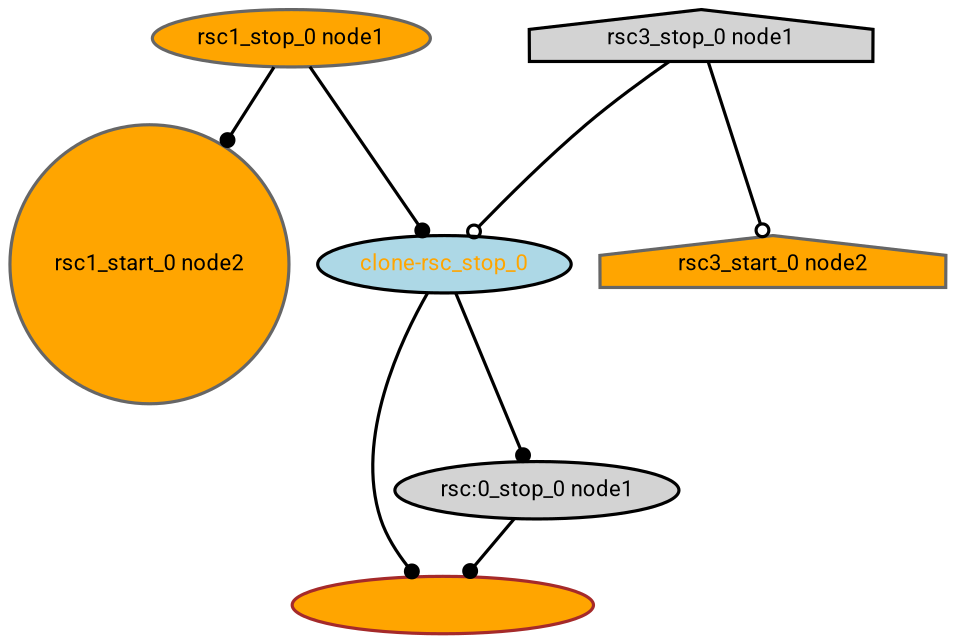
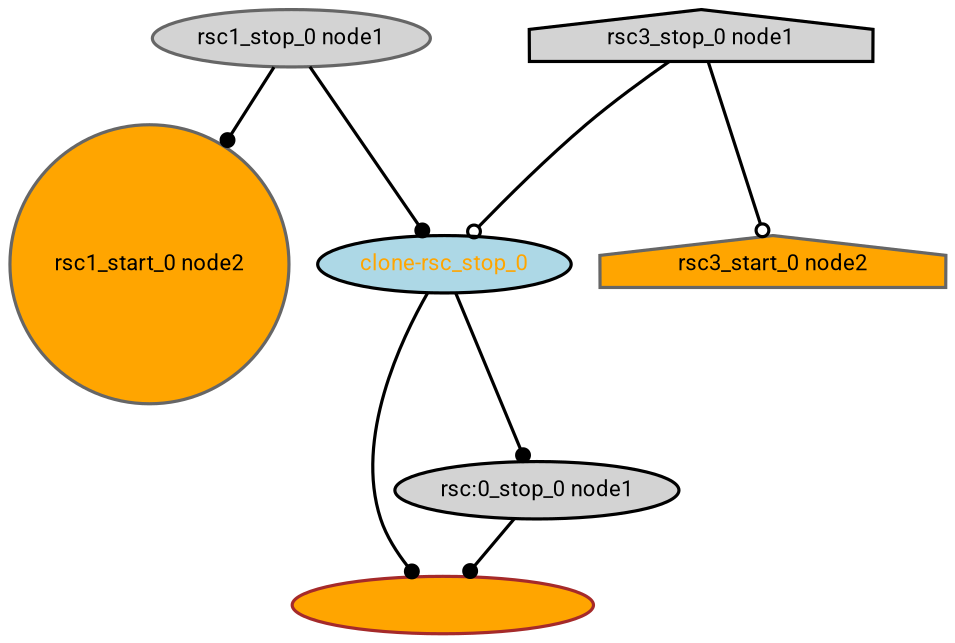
node "rsc1_stop_0 node1": fillcolor orange -> lightgrey
